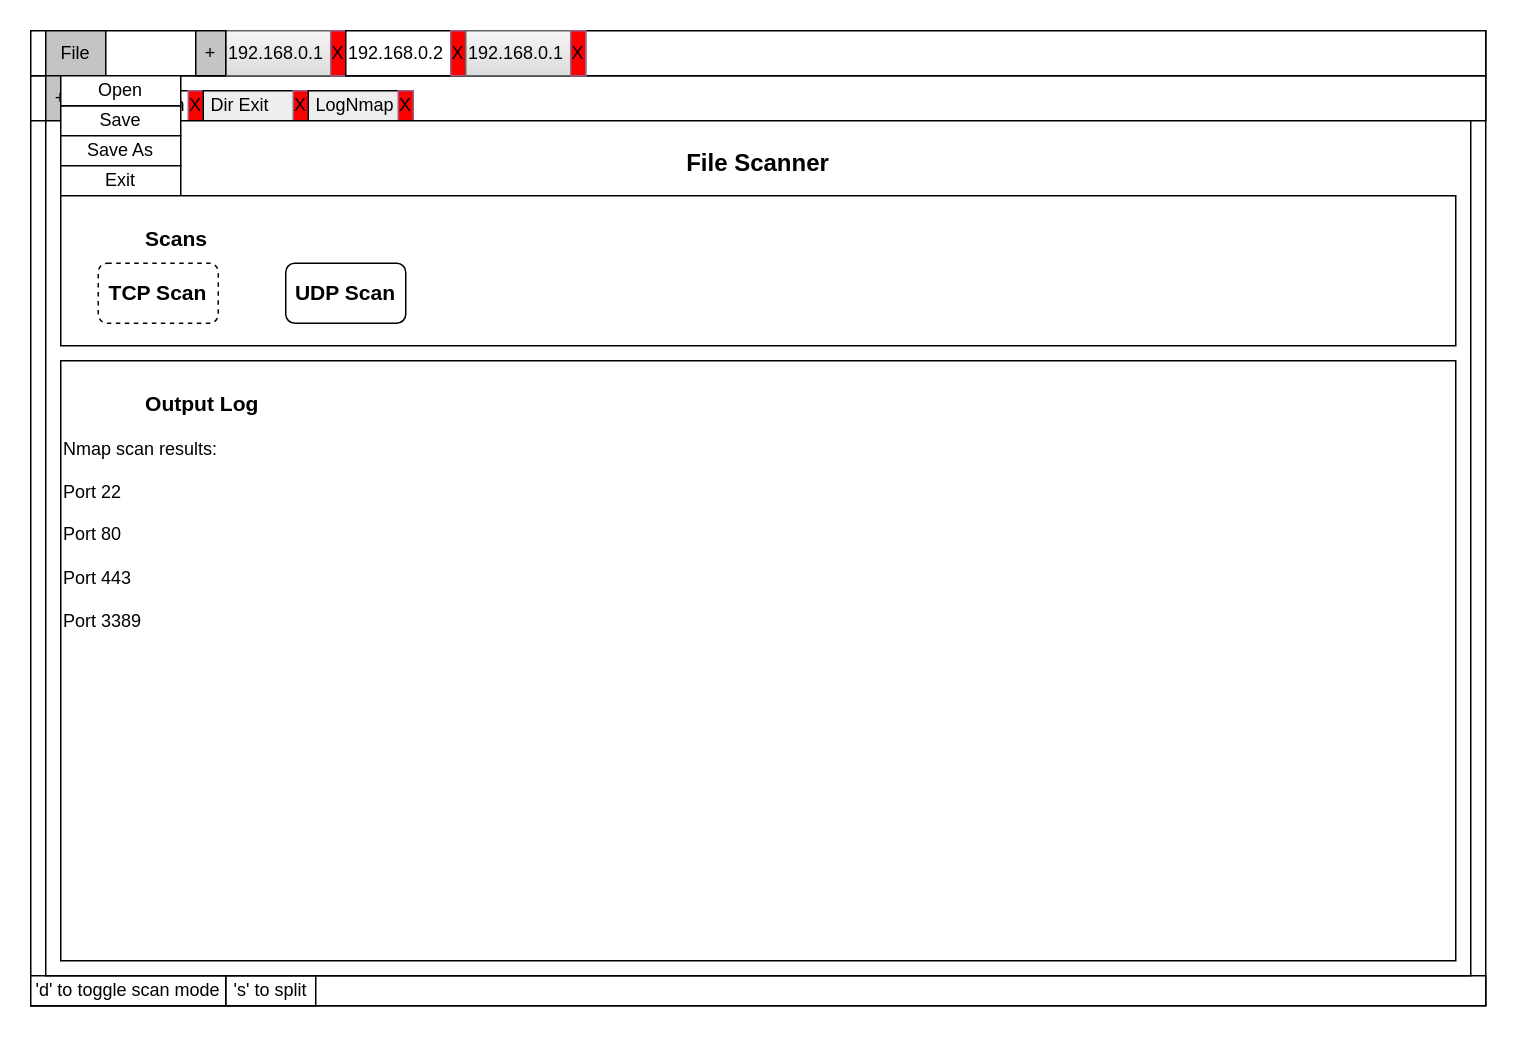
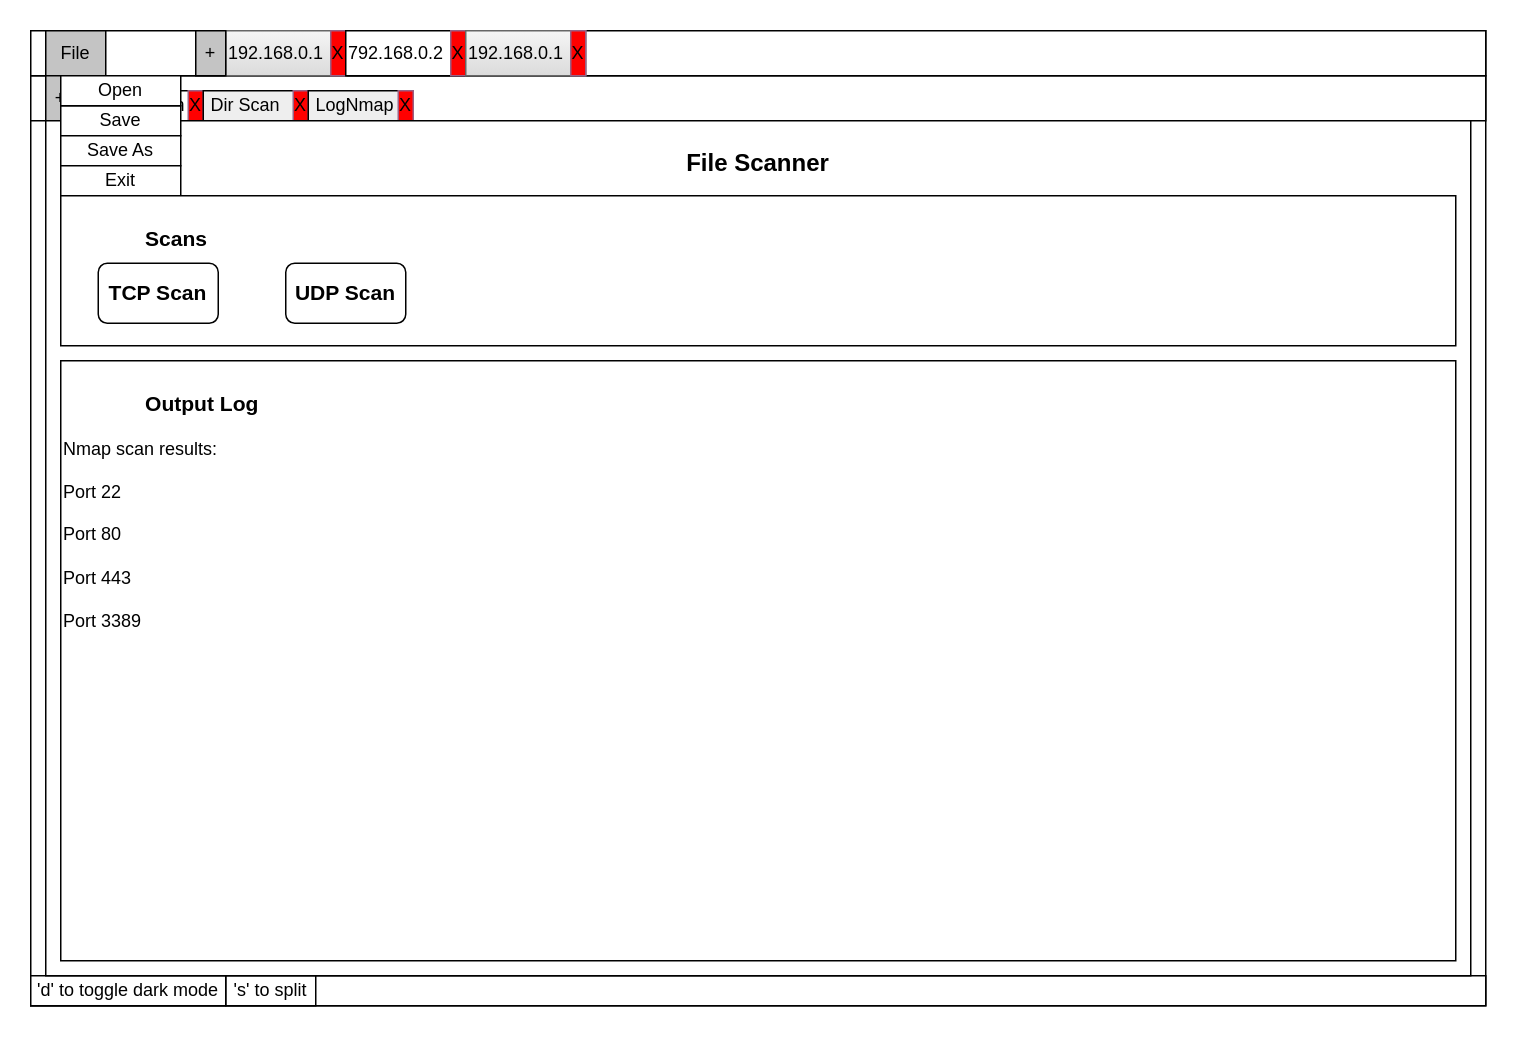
node "192.168.0.2": label "192.168.0.2" -> "792.168.0.2"
node "Dir Exit": label "Dir Exit" -> "Dir Scan"
node "TCP Scan": style dashed -> solid
node "'d' to toggle scan mode": label "'d' to toggle scan mode" -> "'d' to toggle dark mode"
